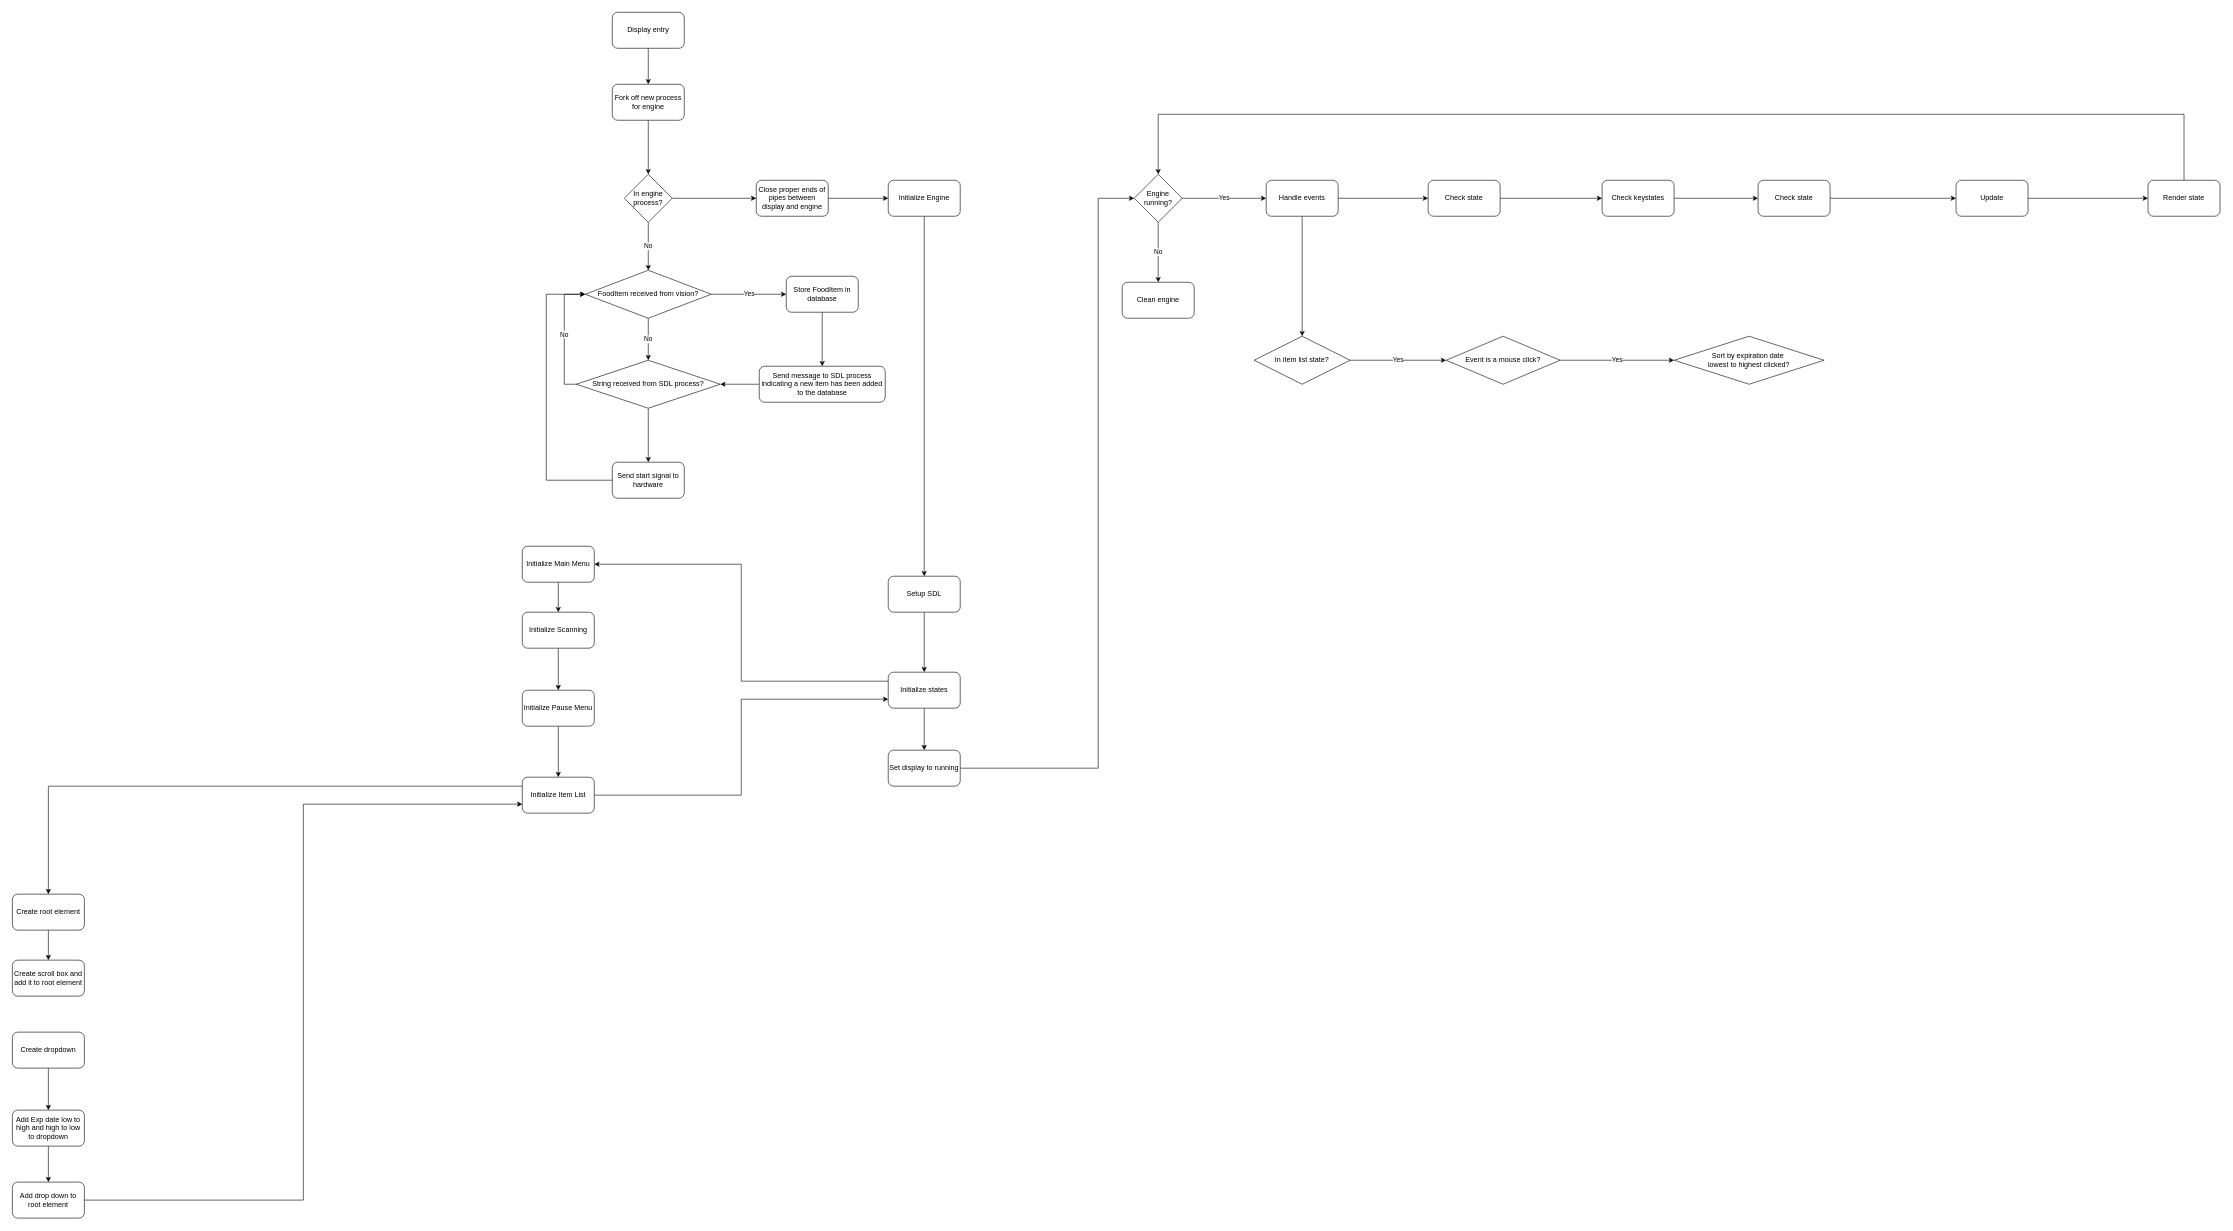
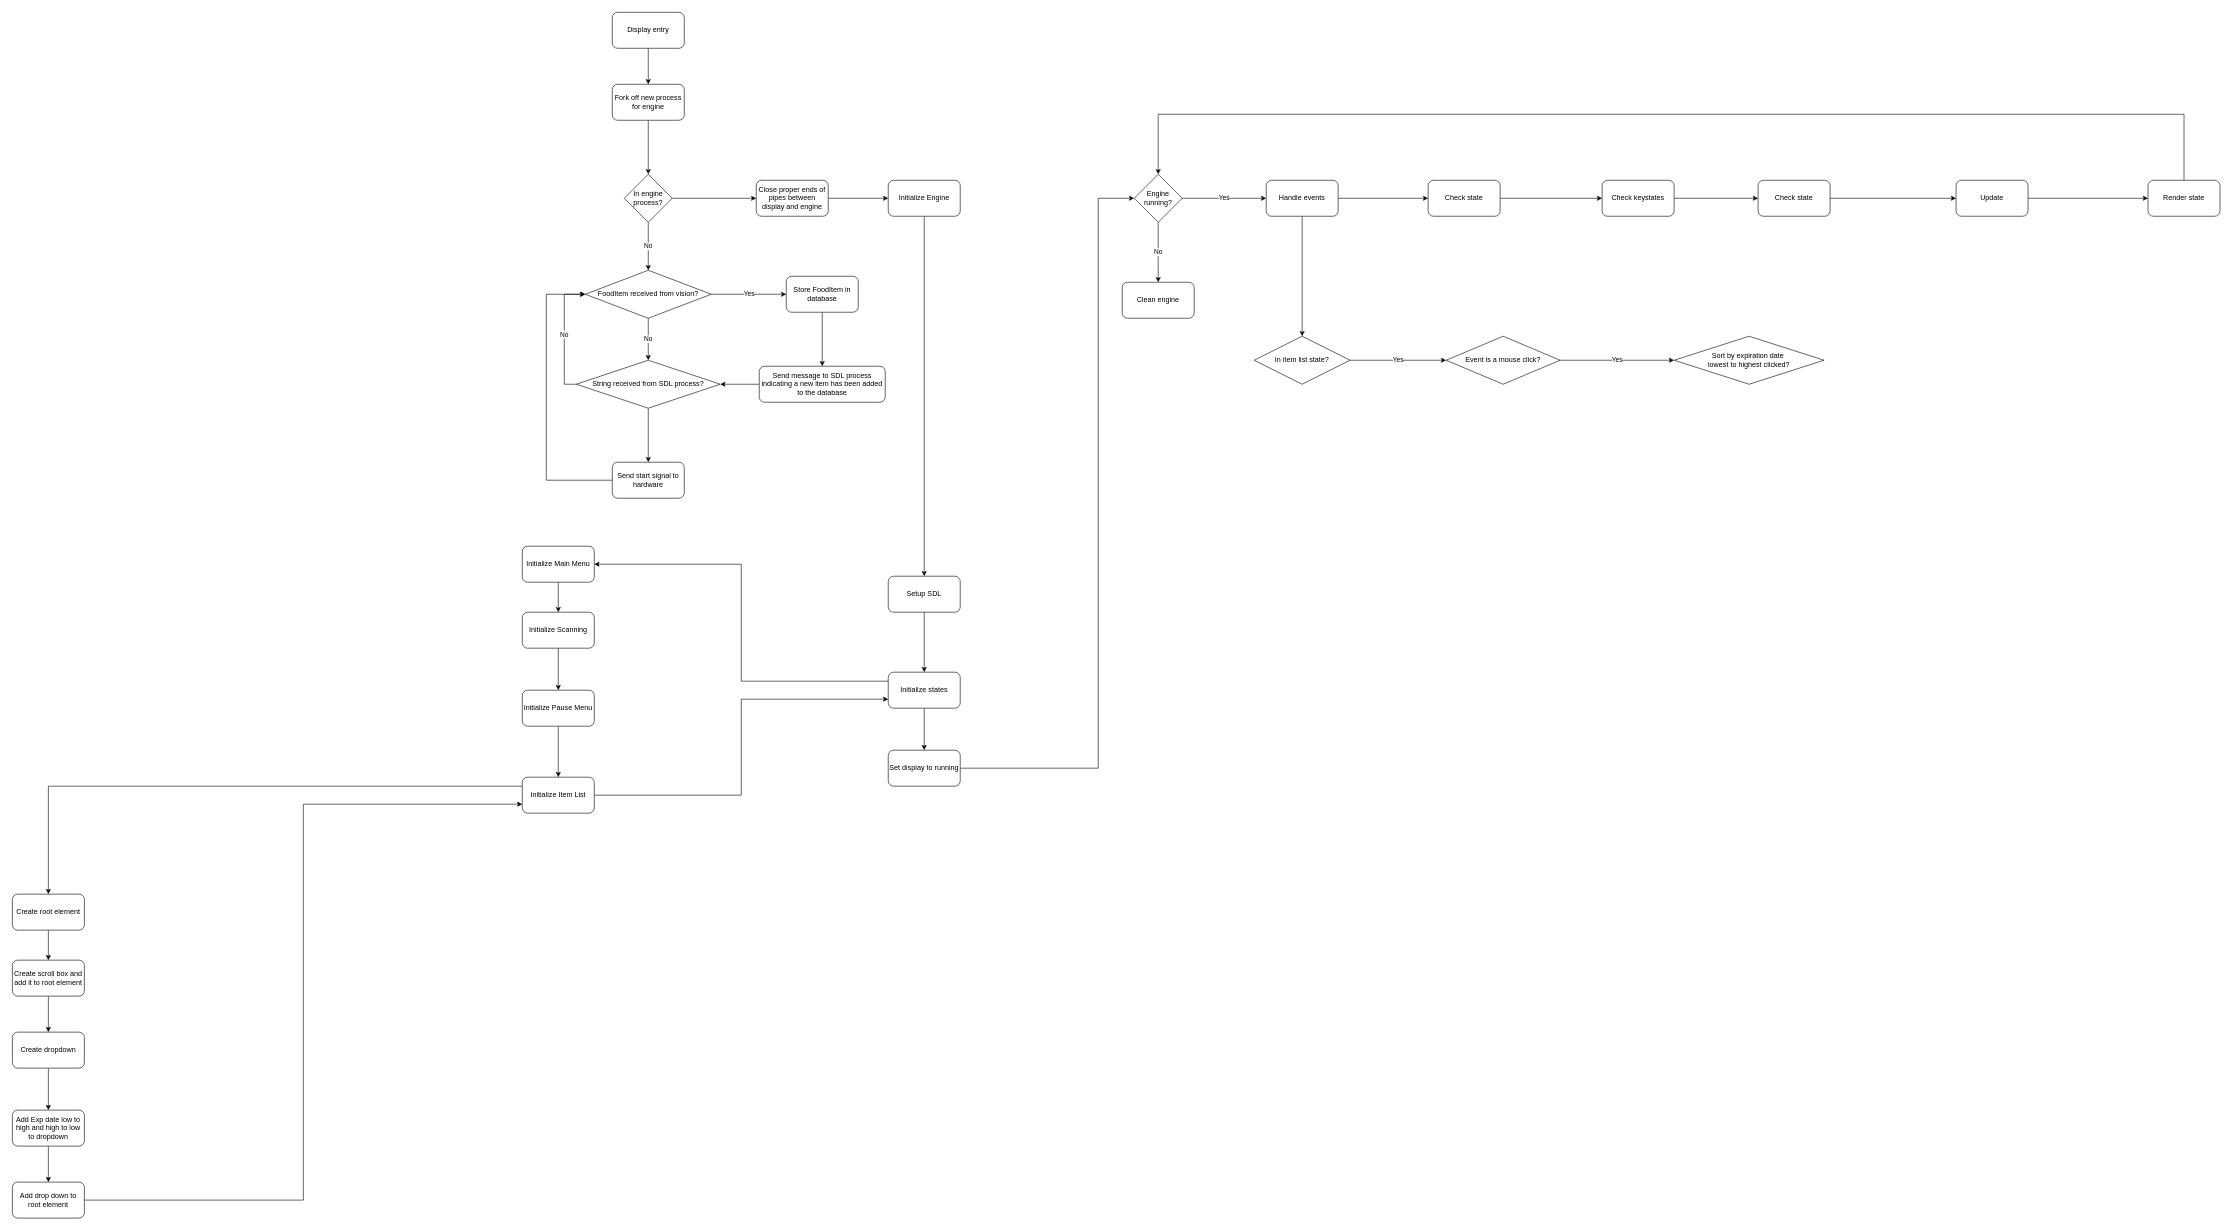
edge "Create scroll box and add it to root element" -> "Create dropdown": added
